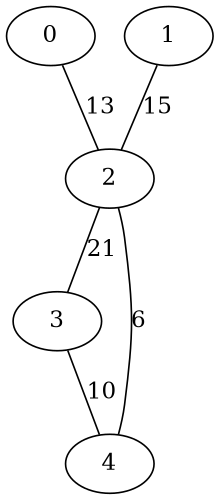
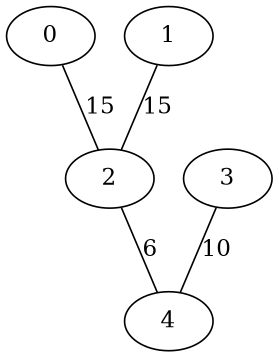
edge "0" -- "2": label "13" -> "15"
edge "2" -- "3": removed, label "21"
